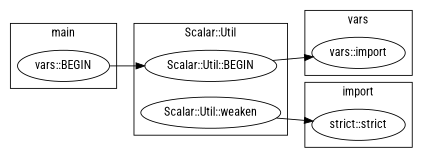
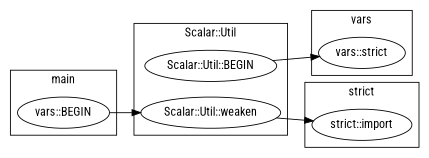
node "vars::import": label "vars::import" -> "vars::strict"
edge "vars::BEGIN" -> "Scalar::Util::BEGIN": now "vars::BEGIN" -> "Scalar::Util::weaken"
cluster "import": label "import" -> "strict"
node "strict::strict": label "strict::strict" -> "strict::import"
